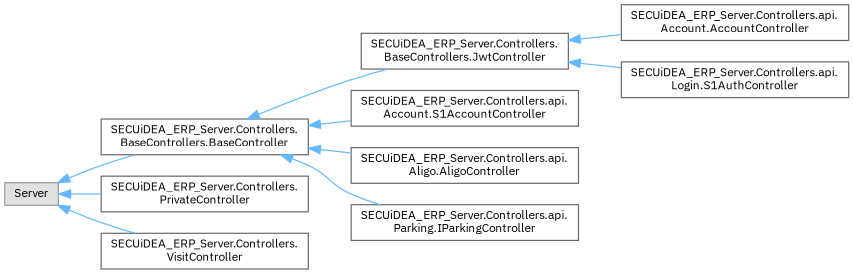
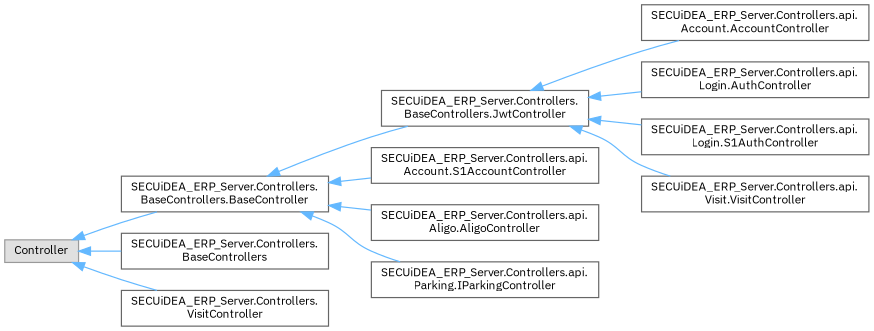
node "SECUiDEA_ERP_Server.Controllers.api. Login.AuthController": added
node "Server": label "Server" -> "Controller"
node "SECUiDEA_ERP_Server.Controllers. PrivateController": label "SECUiDEA_ERP_Server.Controllers. PrivateController" -> "SECUiDEA_ERP_Server.Controllers. BaseControllers"
node "SECUiDEA_ERP_Server.Controllers.api. Visit.VisitController": added
